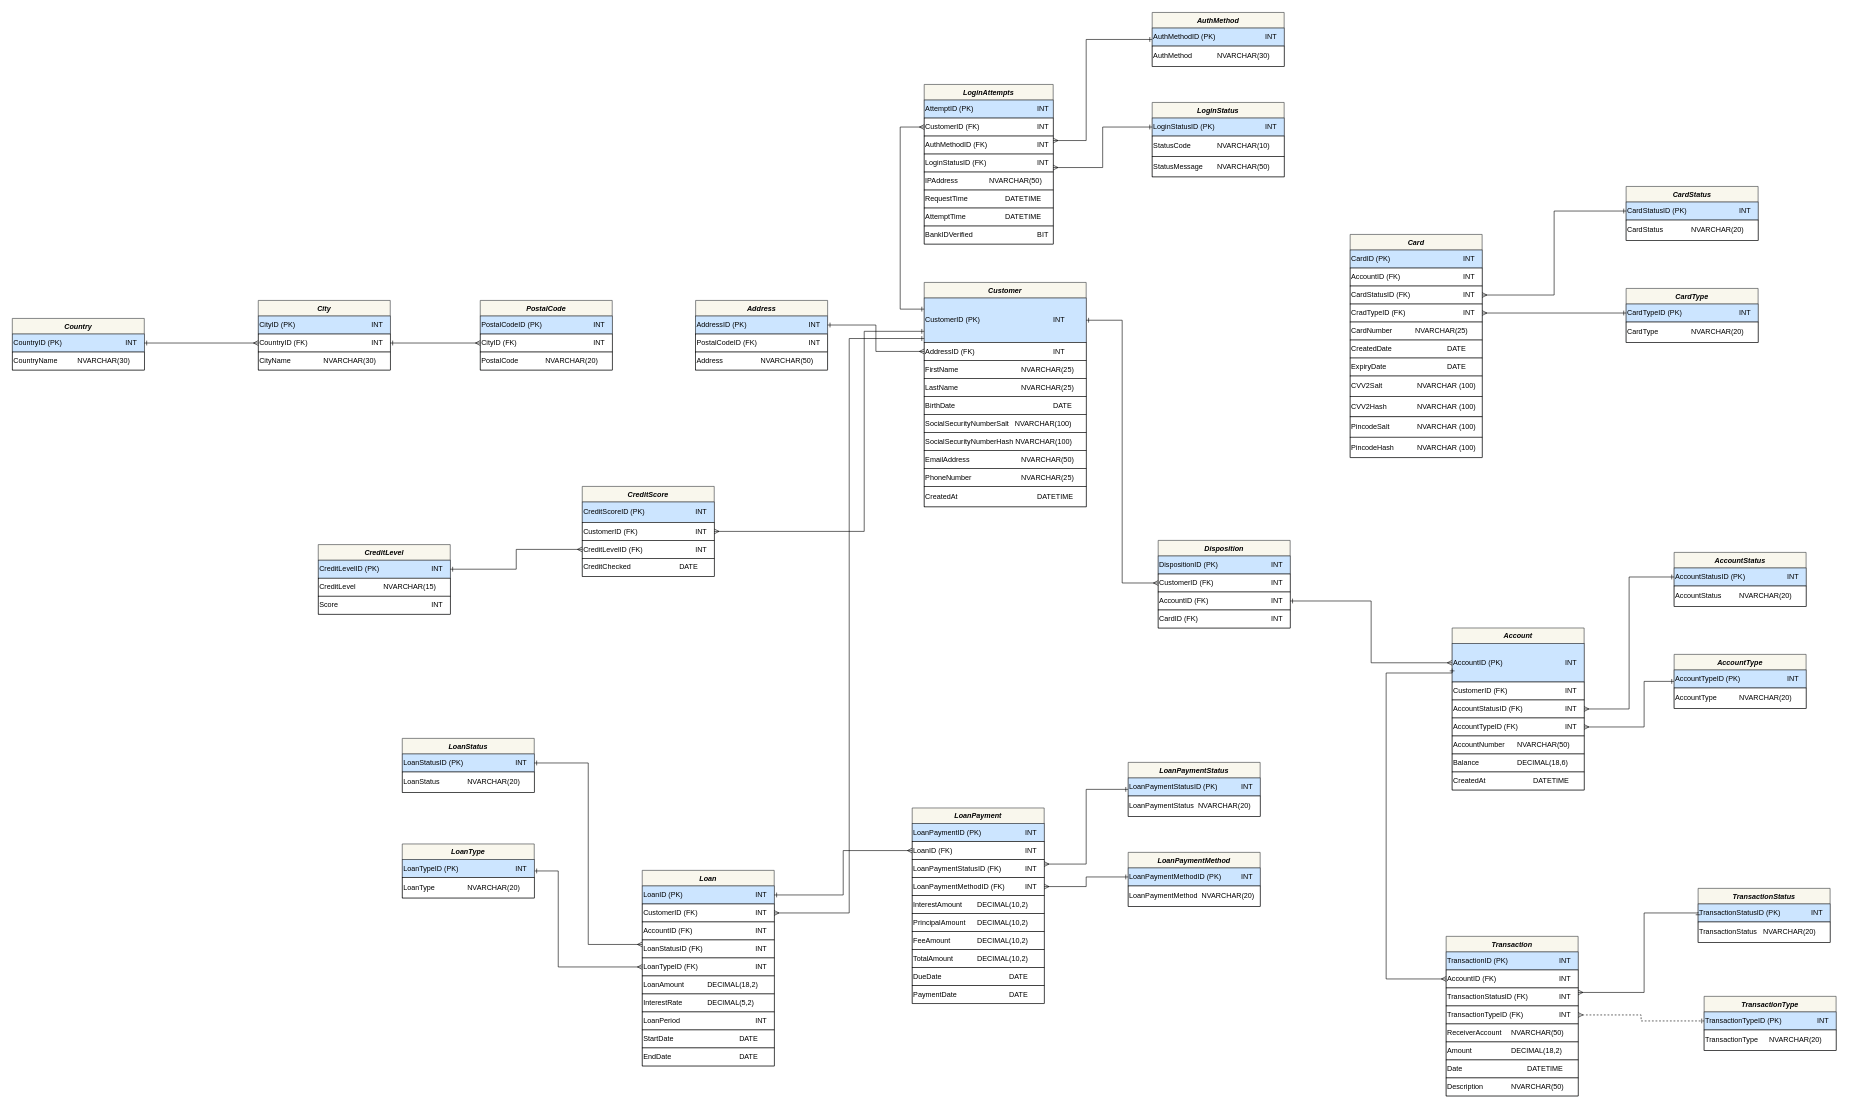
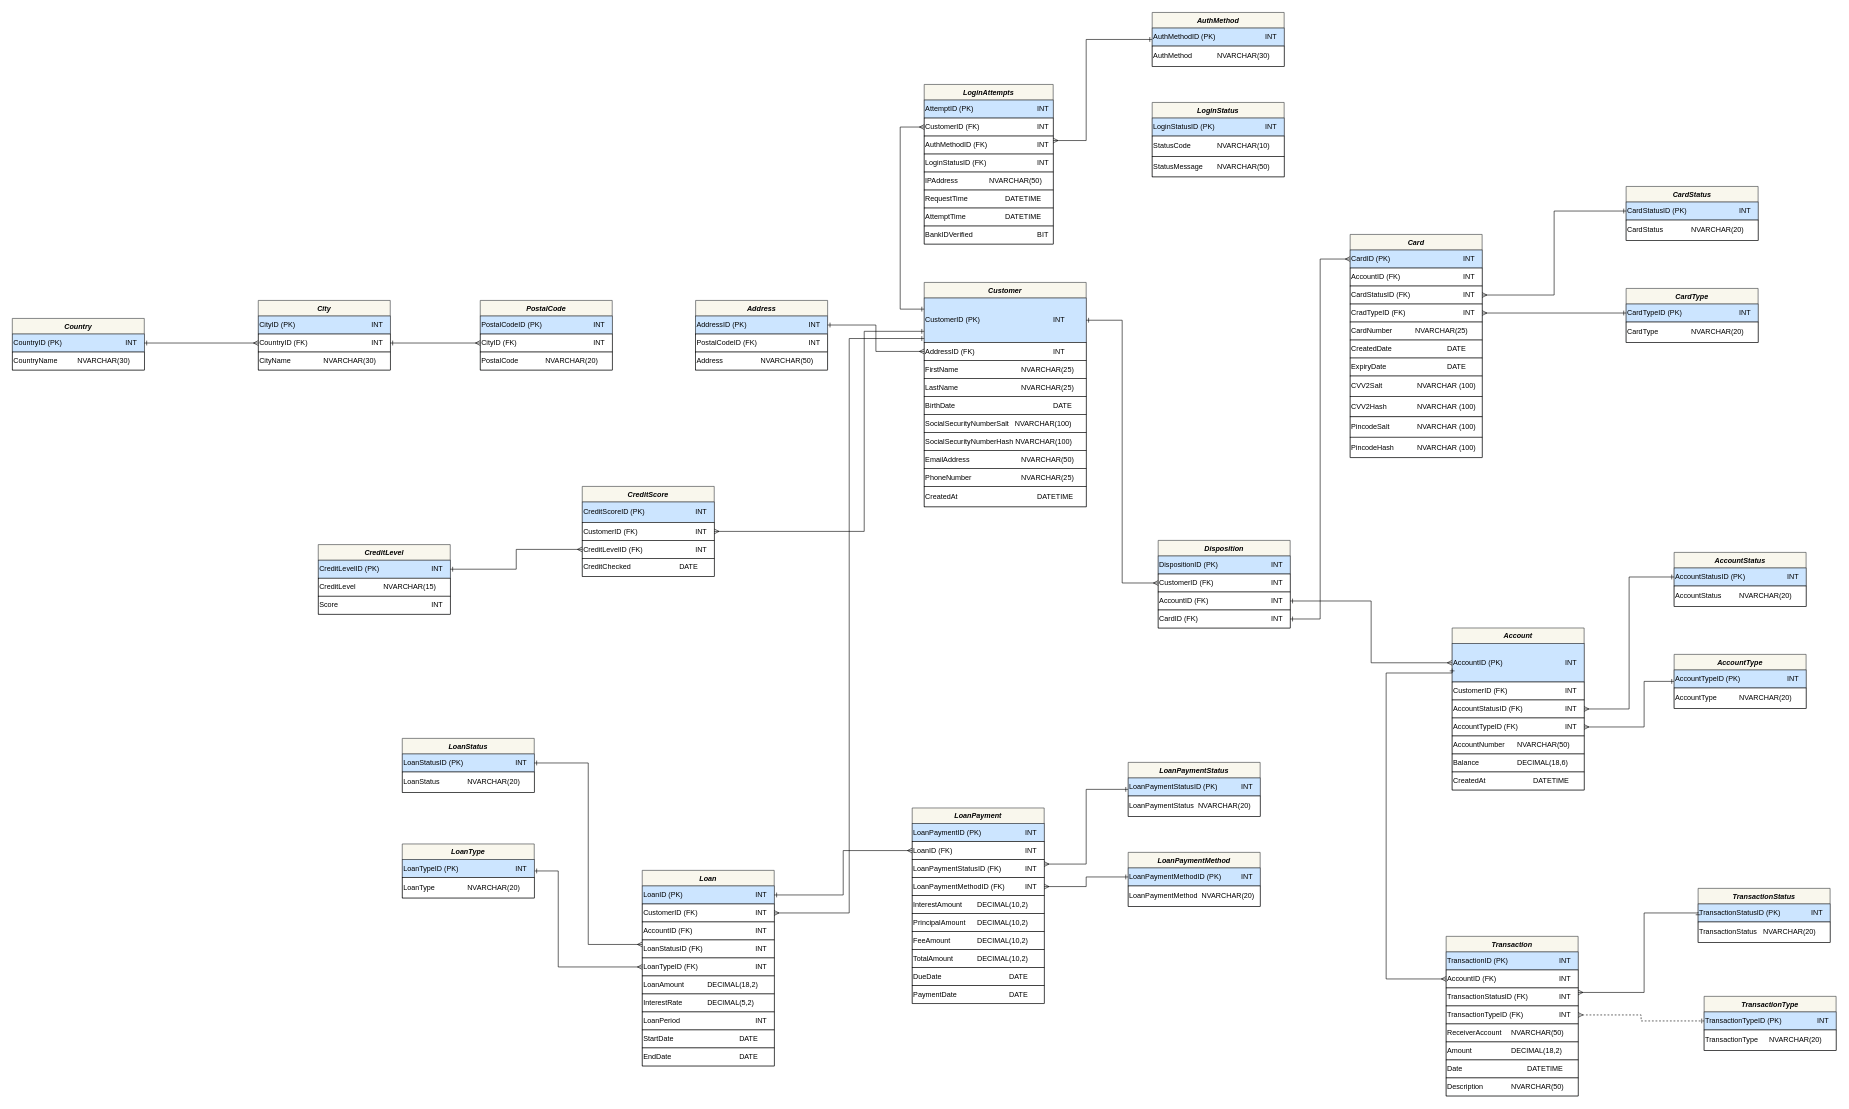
edge "LoginStatusID (PK) INT" -- "LoginStatusID (FK) INT": removed
edge "CardID (PK) INT" -- "CardID (FK) INT": added
